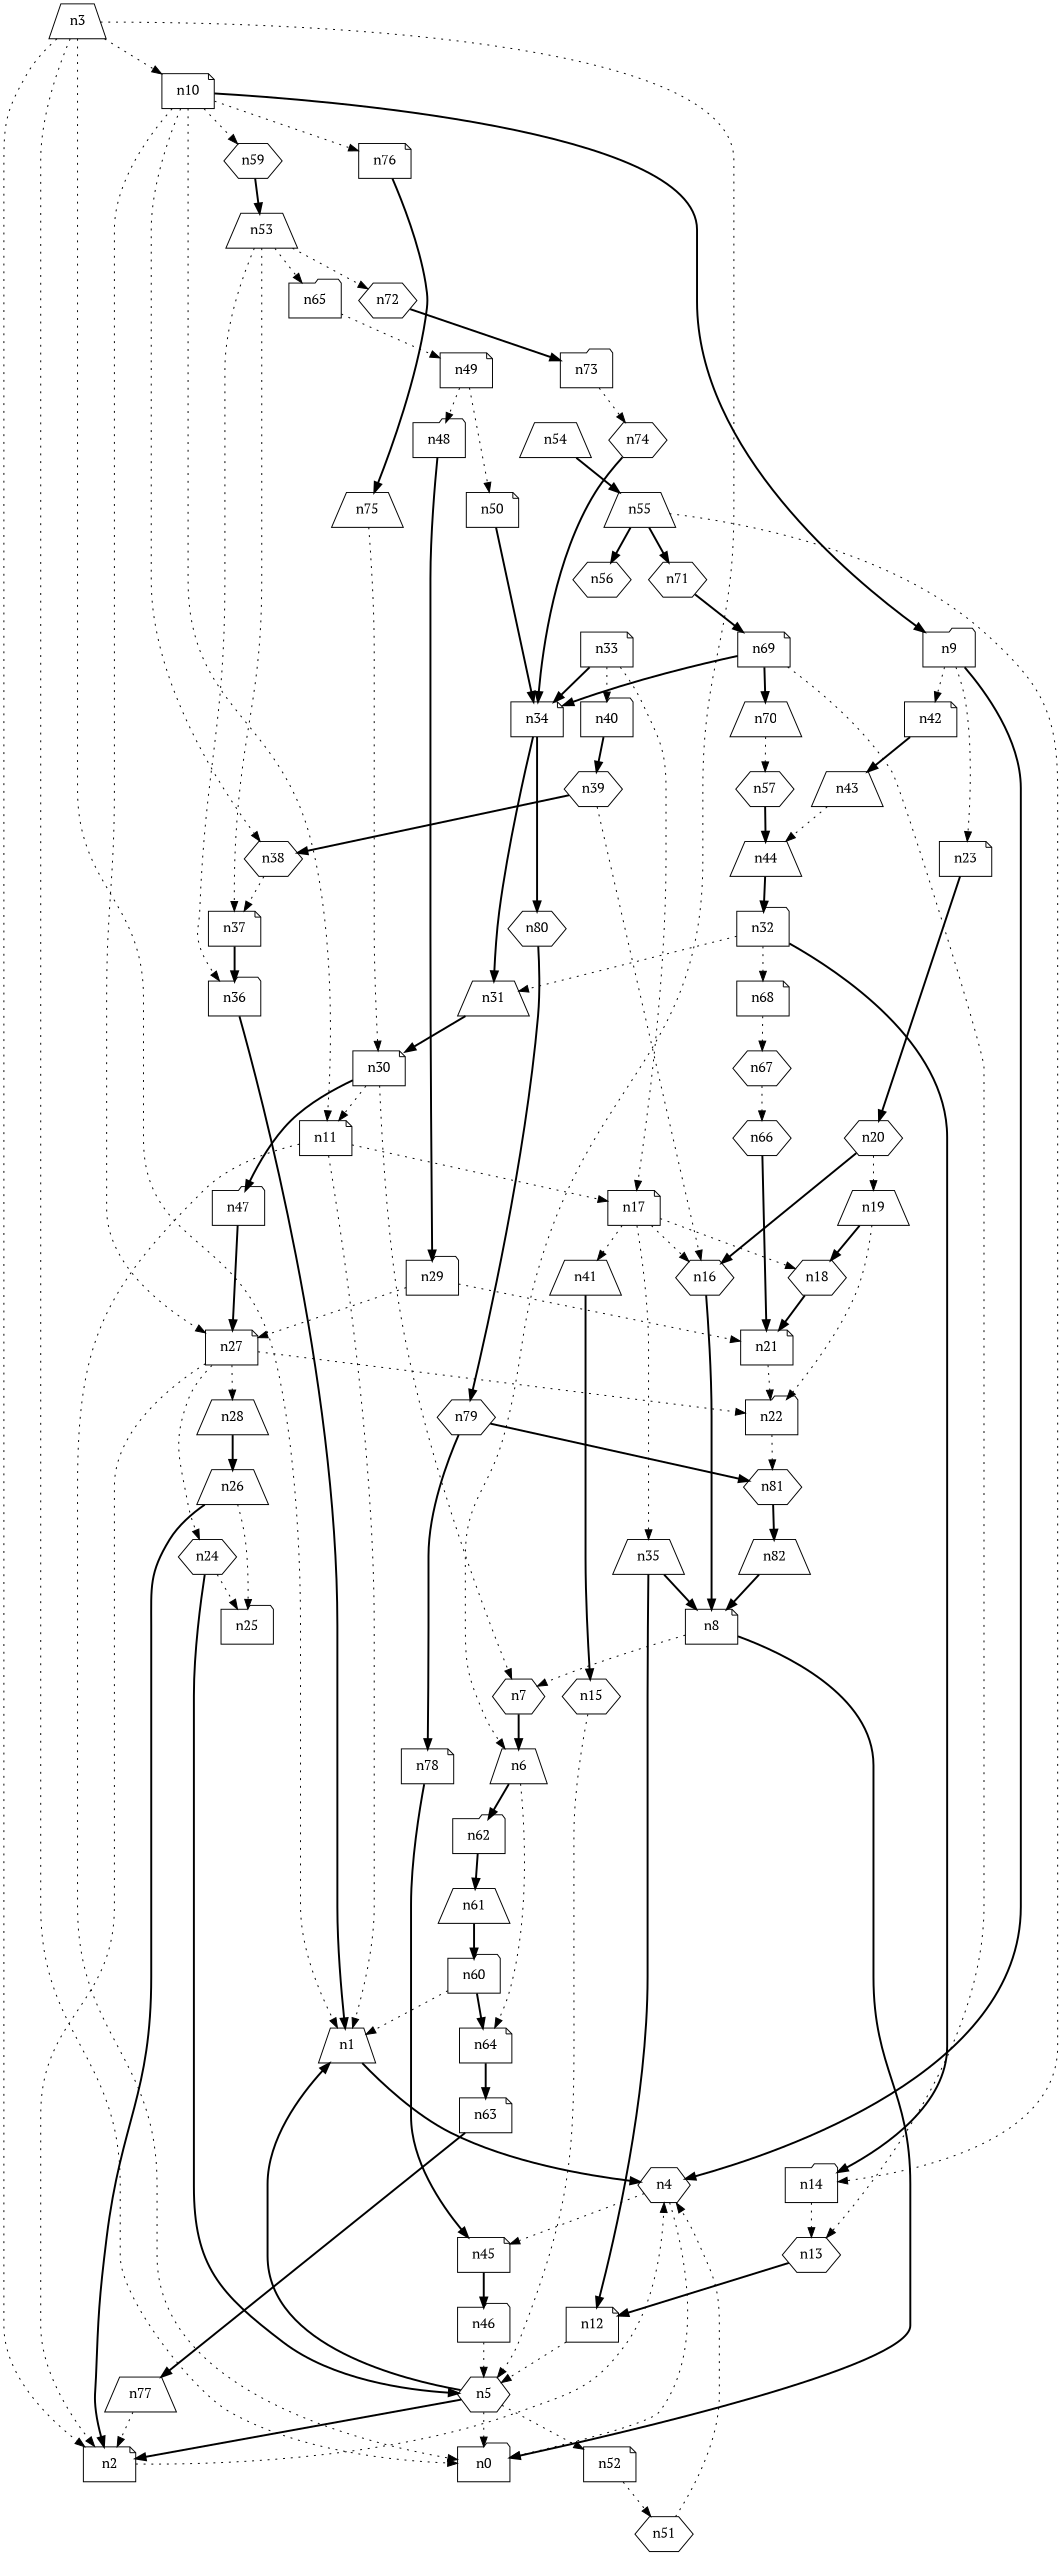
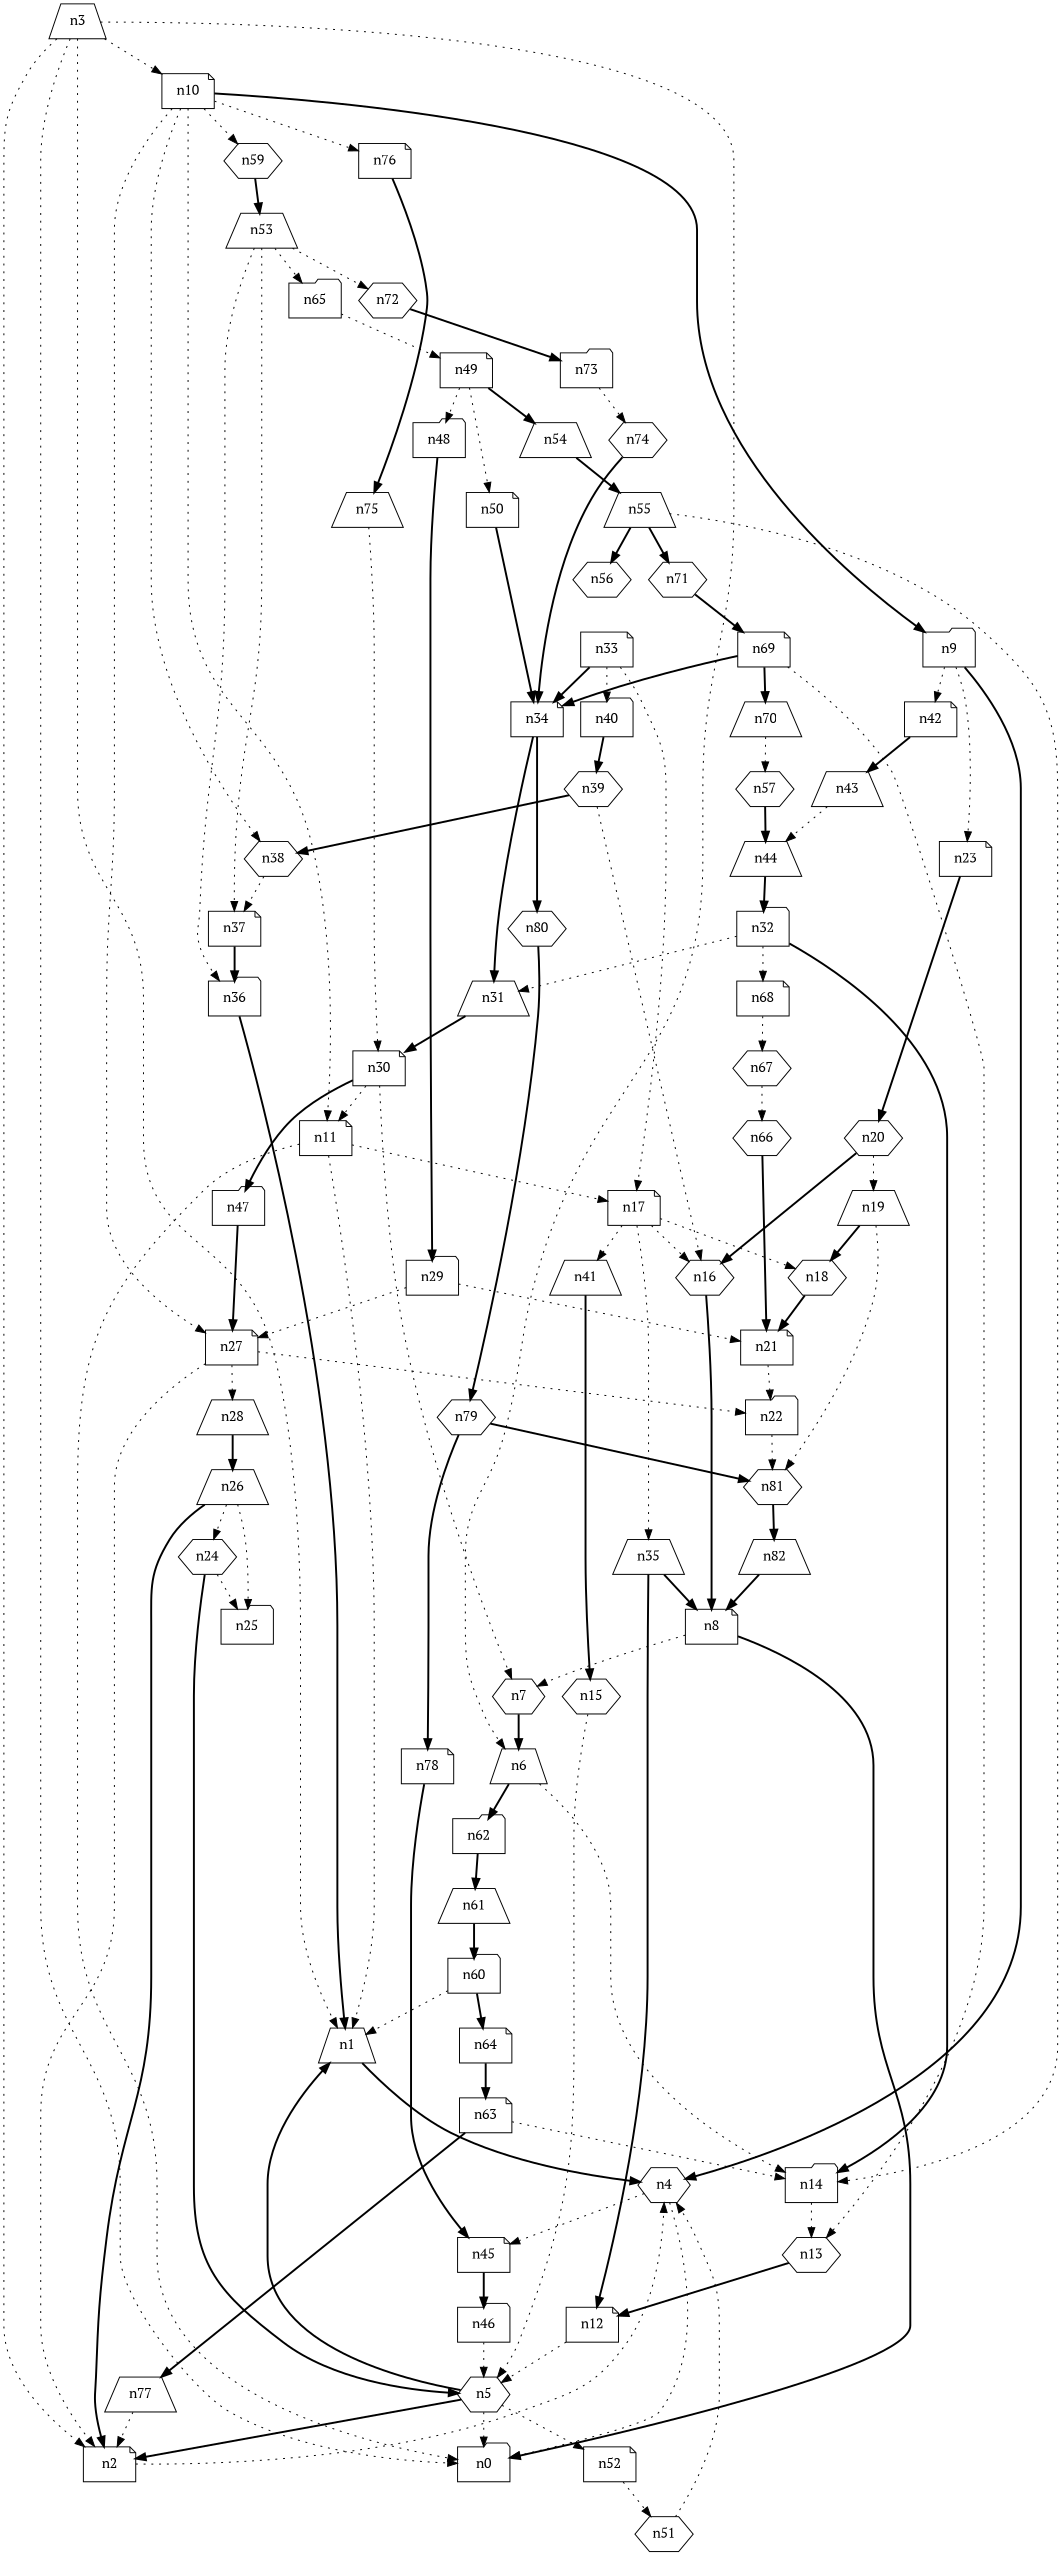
edge "n49" -> "n54": added
edge "n19" -> "n22": now "n19" -> "n81"
edge "n27" -> "n24": now "n26" -> "n24"
edge "n6" -> "n64": now "n6" -> "n14"
edge "n63" -> "n14": added
